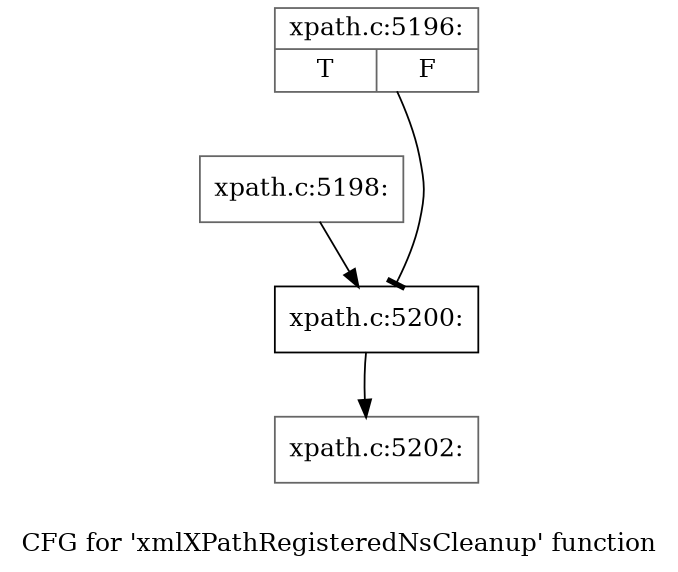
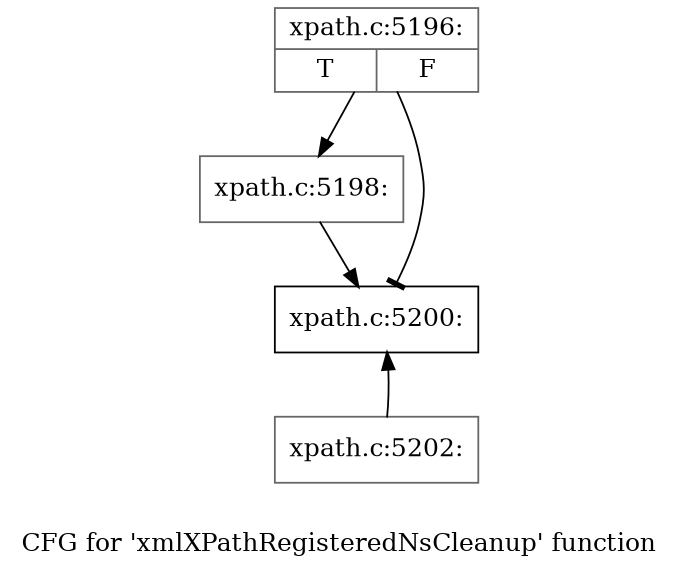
edge "xpath.c:5196:" -> "xpath.c:5198:": added
edge "xpath.c:5200:" -> "xpath.c:5202:": reversed
